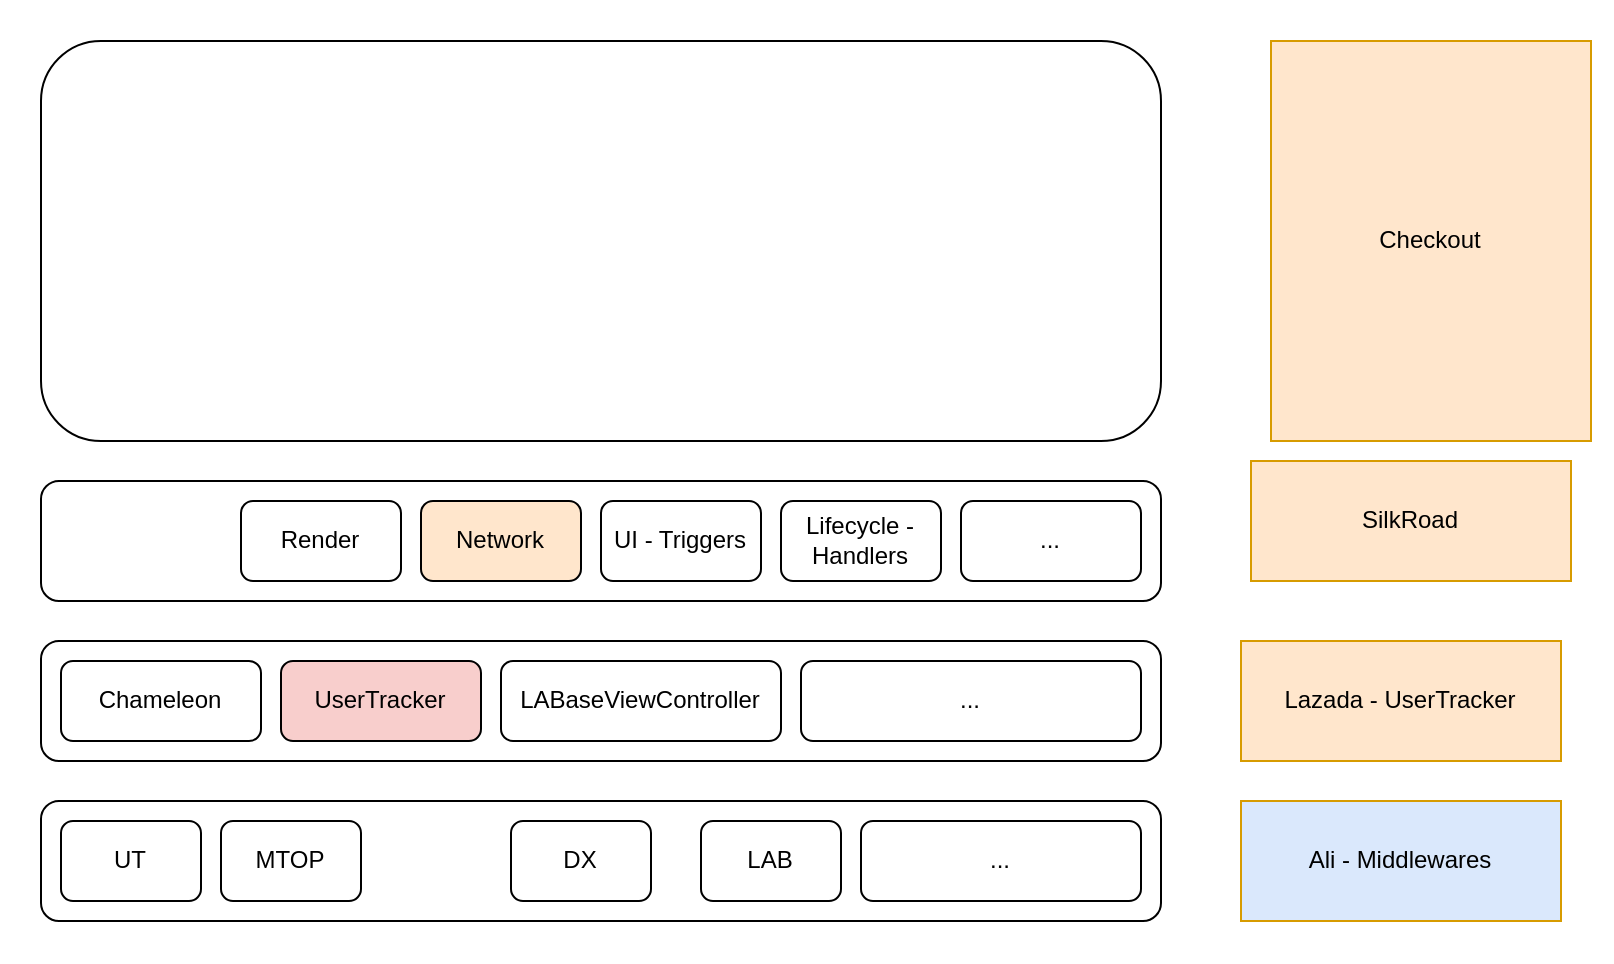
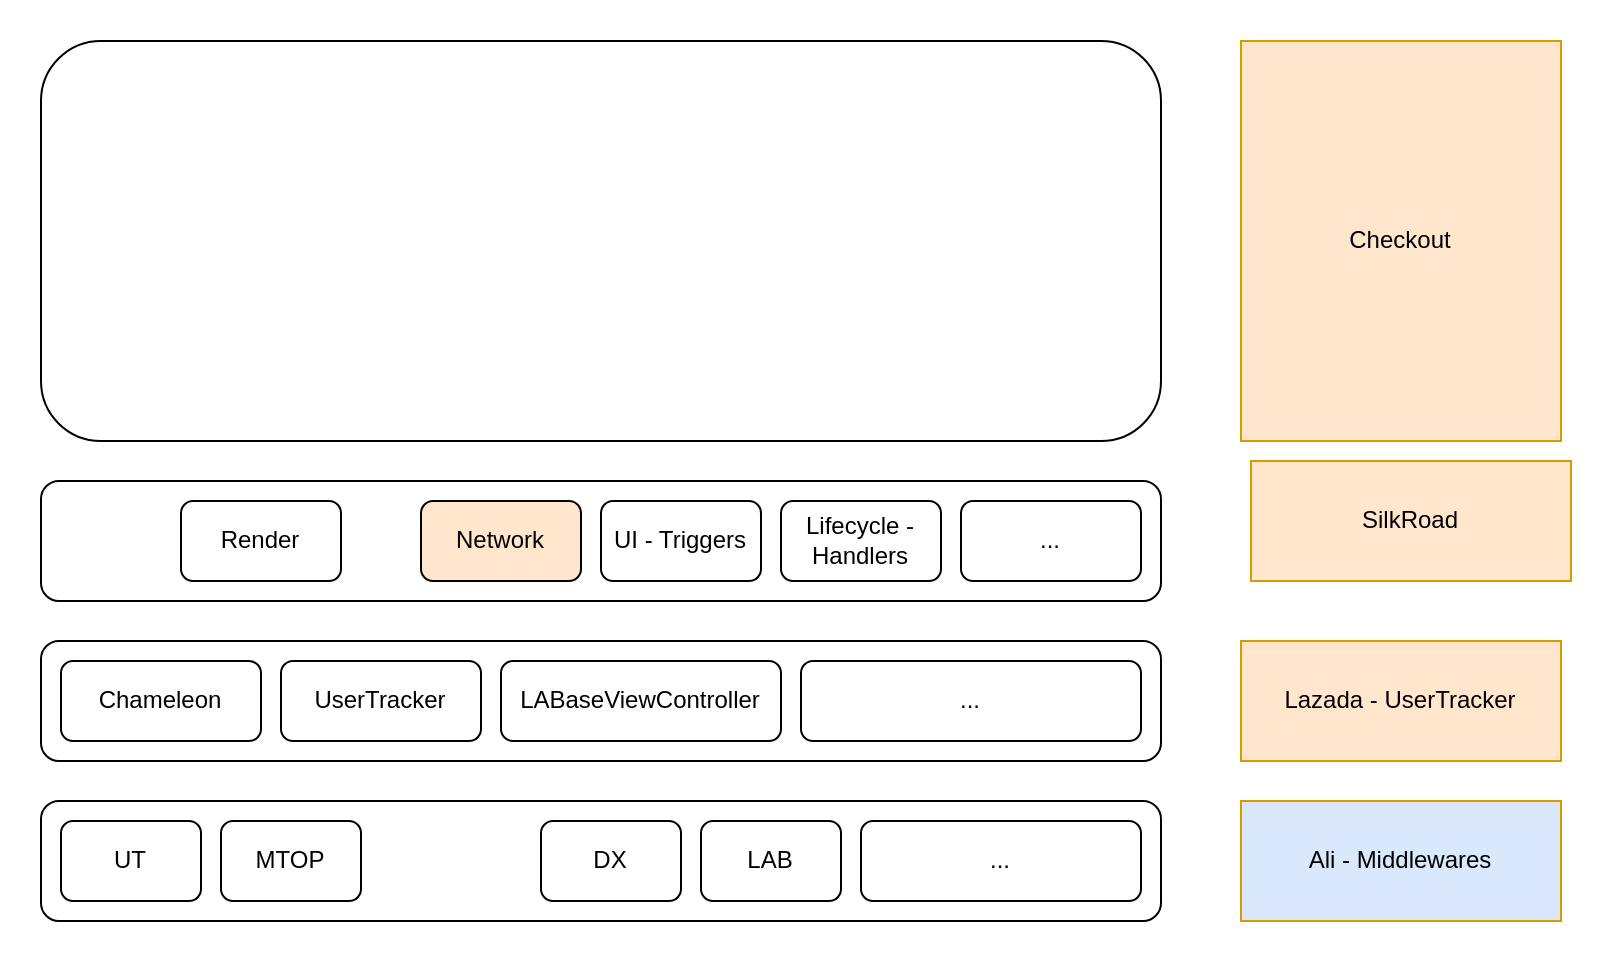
node "Checkout": moved (1431, 241) -> (1401, 241)
node "Render": moved (321, 541) -> (261, 541)
node "UserTracker": fillcolor #f8cecc -> #ffffff
node "DX": moved (581, 861) -> (611, 861)
